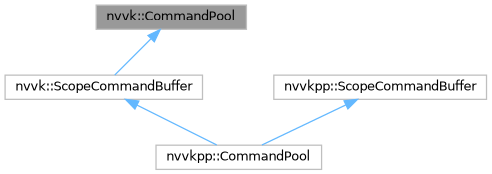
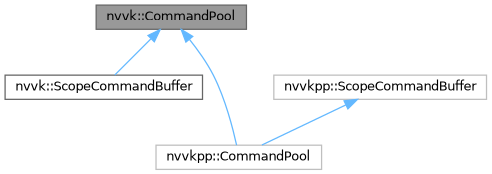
node "nvvk::CommandPool": color grey75 -> gray40
node "nvvk::ScopeCommandBuffer": color grey75 -> gray40
edge "nvvkpp::CommandPool" -> "nvvk::ScopeCommandBuffer": now "nvvkpp::CommandPool" -> "nvvk::CommandPool"
